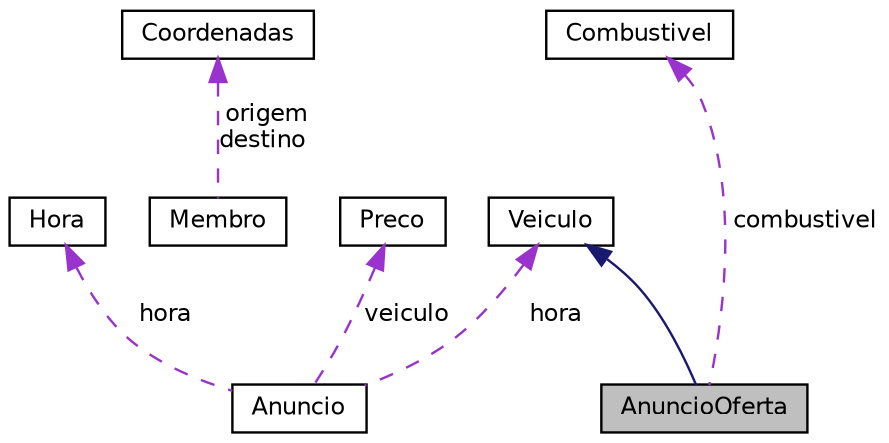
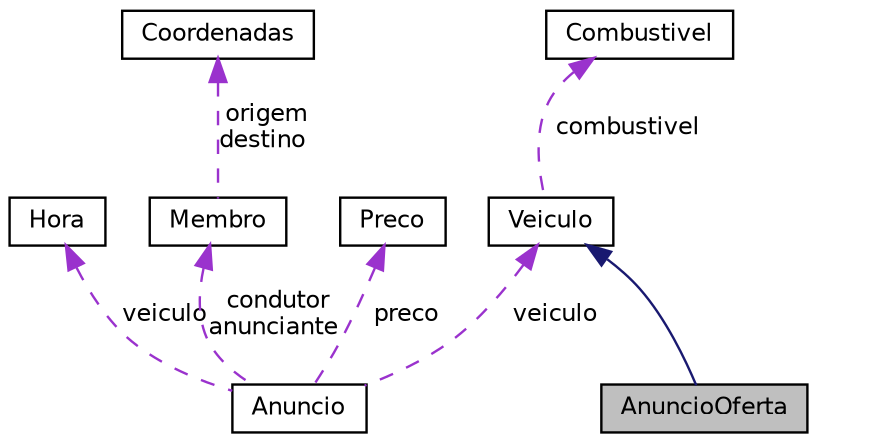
edge "AnuncioOferta" -> "Combustivel": now "Veiculo" -> "Combustivel"
edge "Anuncio" -> "Hora": label " hora" -> " veiculo"
edge "Anuncio" -> "Preco": label " veiculo" -> " preco"
edge "Anuncio" -> "Veiculo": label " hora" -> " veiculo"
edge "Anuncio" -> "Membro": added, label "condutor anunciante"
